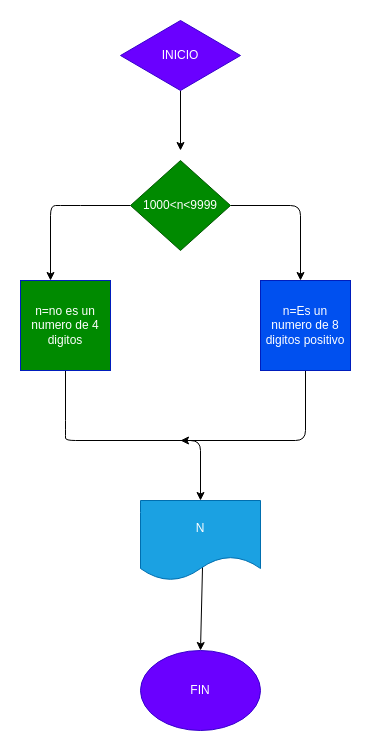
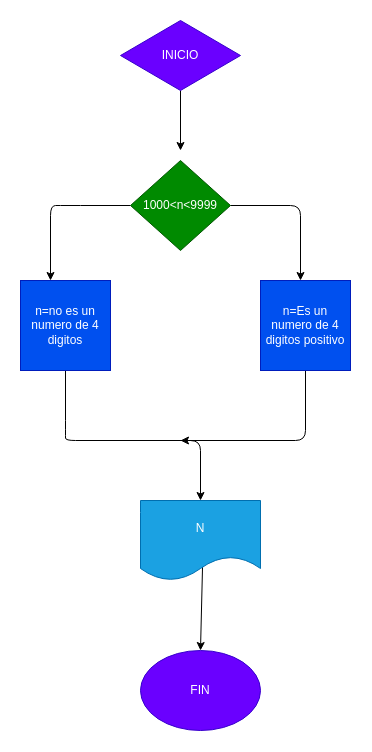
node "n=no es un numero de 4 digitos": fillcolor #008a00 -> #0050ef
node "n=Es un numero de 8 digitos positivo": label "n=Es un numero de 8 digitos positivo" -> "n=Es un numero de 4 digitos positivo"
